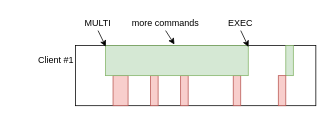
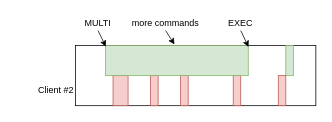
node "Client #1": removed
node "Client #2": added
